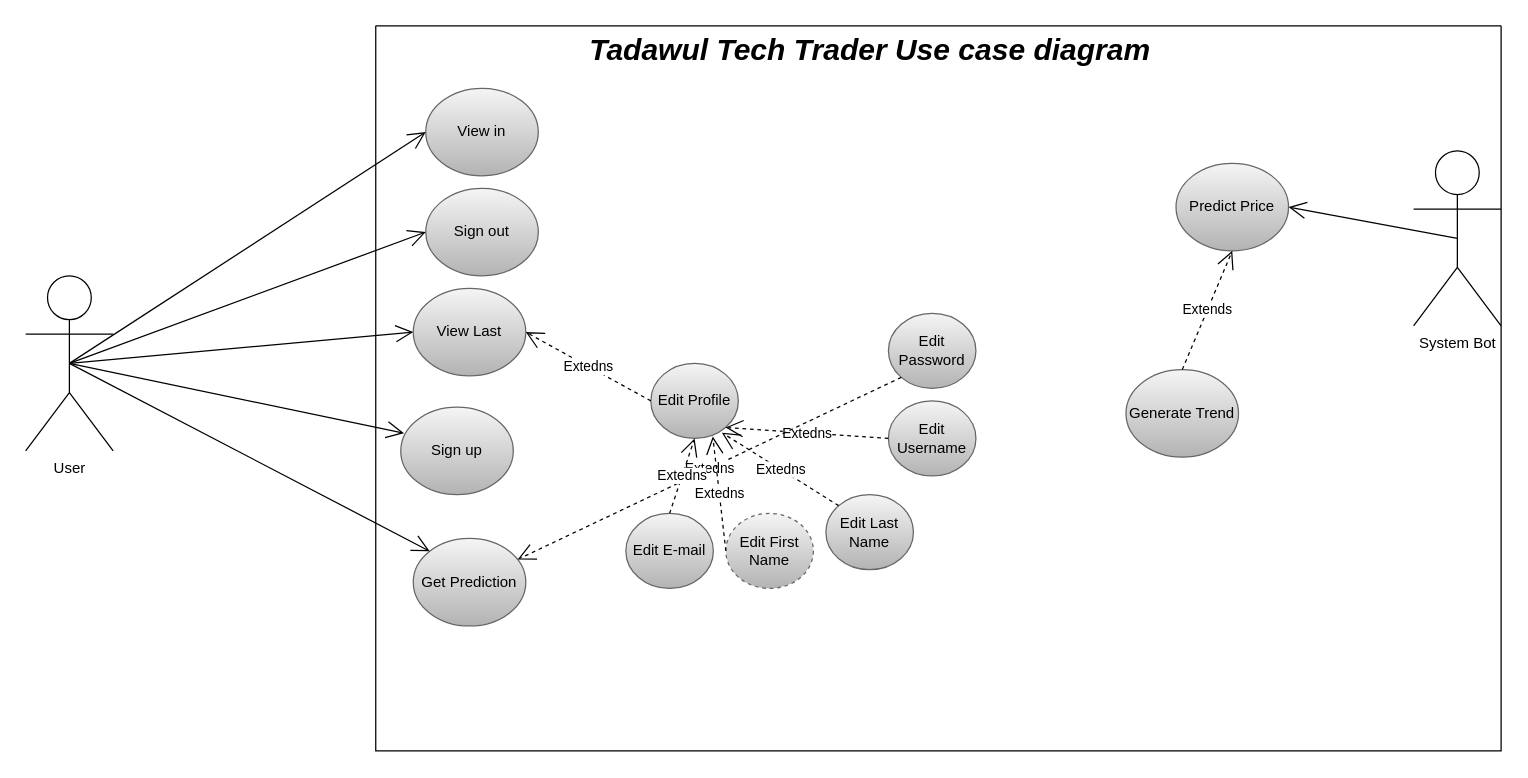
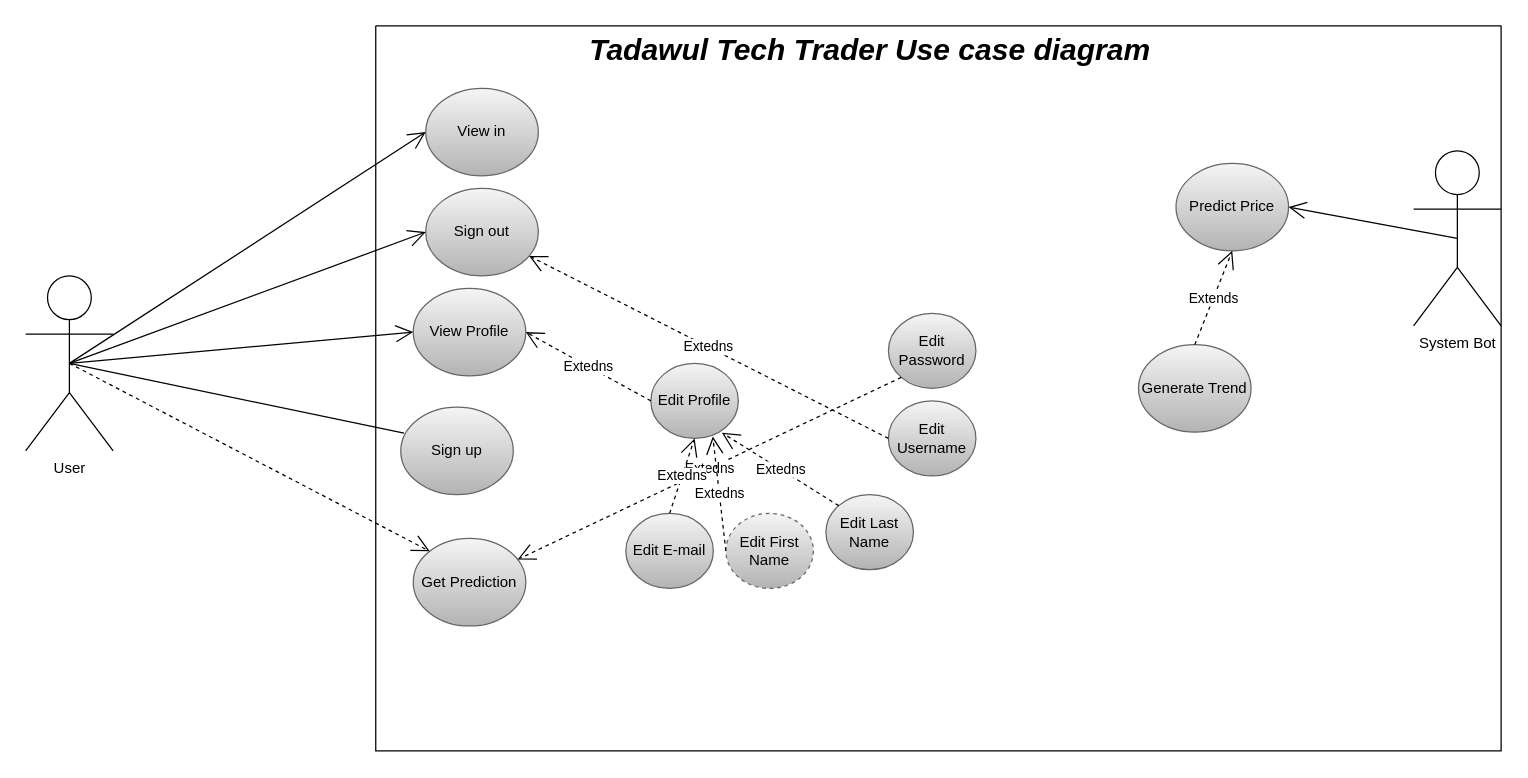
node "View Last": label "View Last" -> "View Profile"
node "Generate Trend": moved (1182, 413) -> (1194, 388)
edge "User" -> "Sign up": arrowhead open -> none
edge "Edit Username" -> "Edit Profile": now "Edit Username" -> "Sign out"
edge "User" -> "Get Prediction": style solid -> dashed
